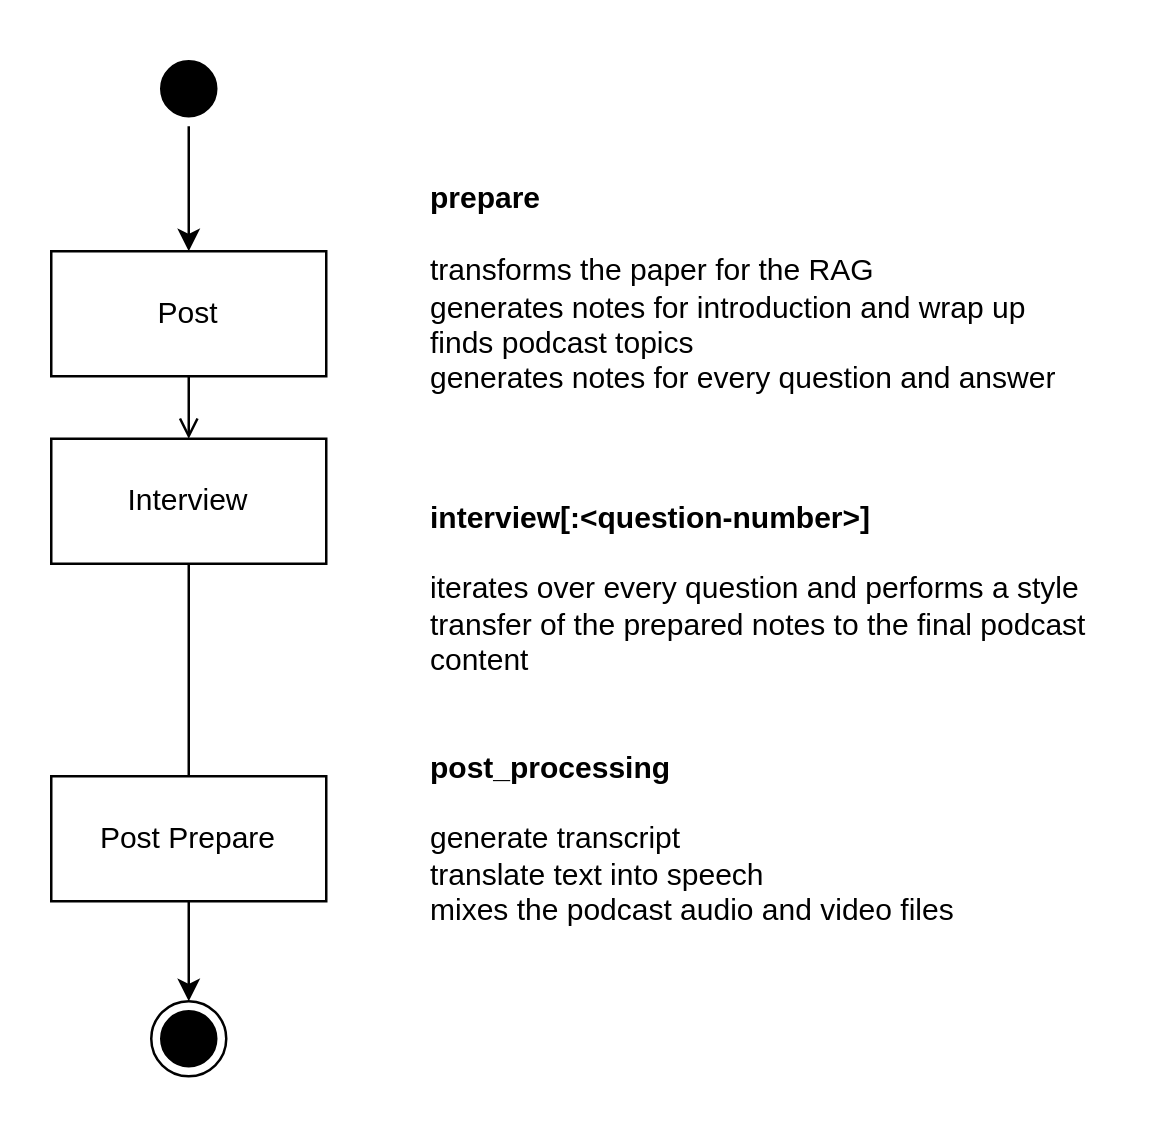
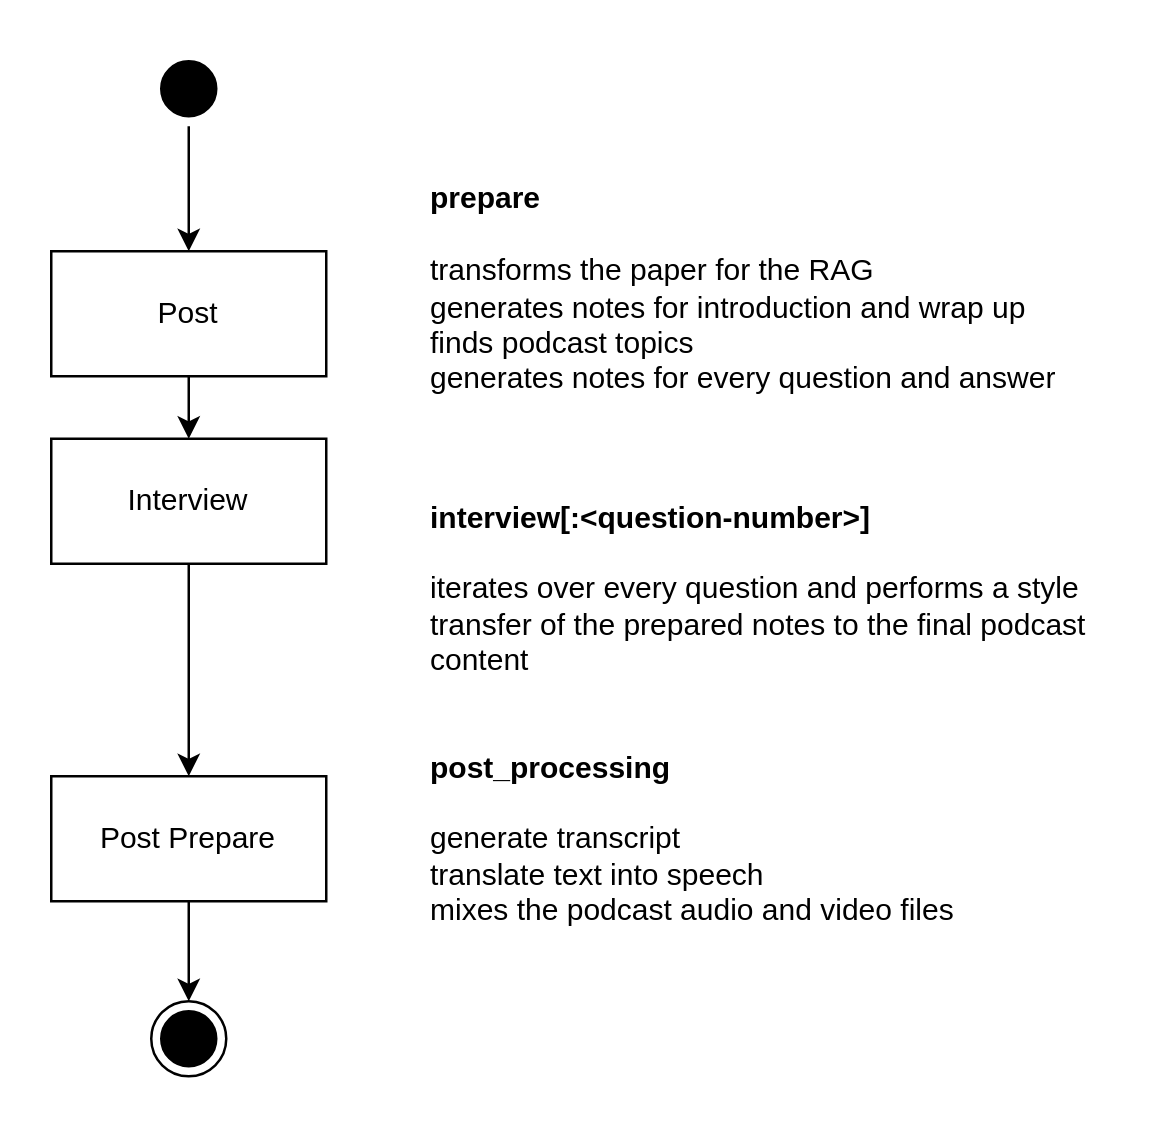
edge "Post" -> "Interview": arrowhead open -> classic
edge "Interview" -- "Post Prepare": arrowhead none -> classic
